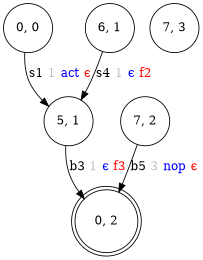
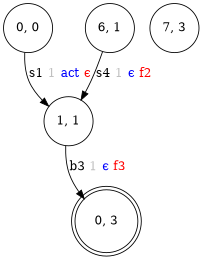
node "5, 1": label "5, 1" -> "1, 1"
node "7, 2": removed
node "0, 2": label "0, 2" -> "0, 3"
